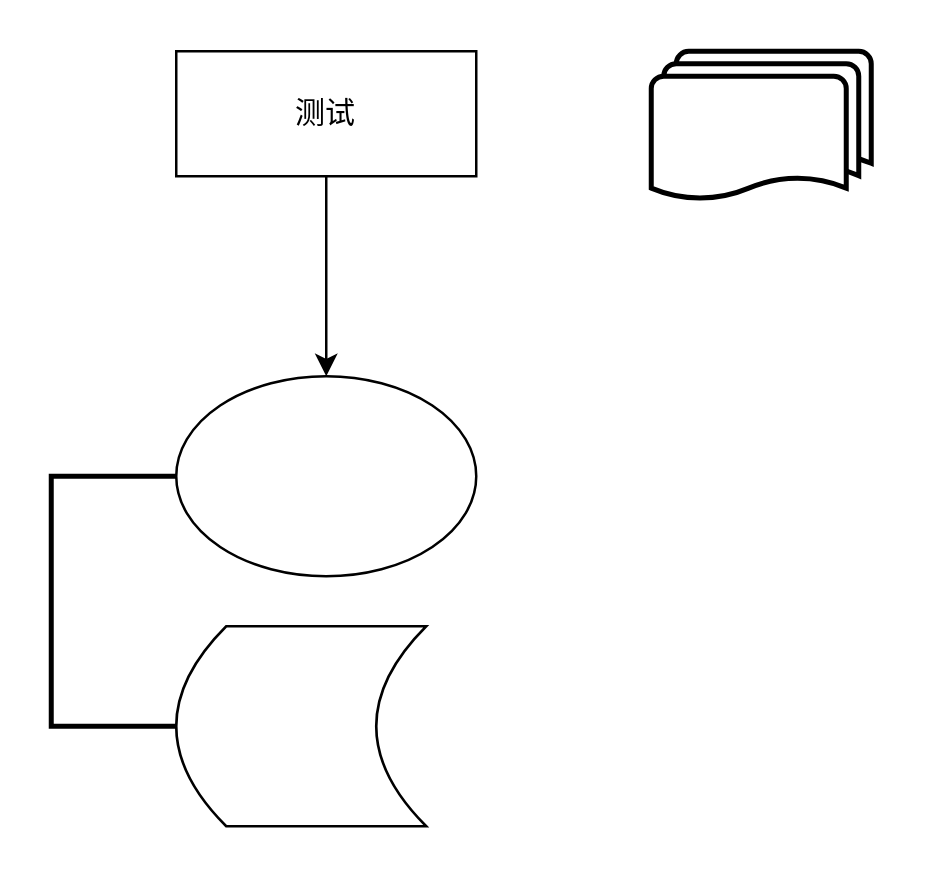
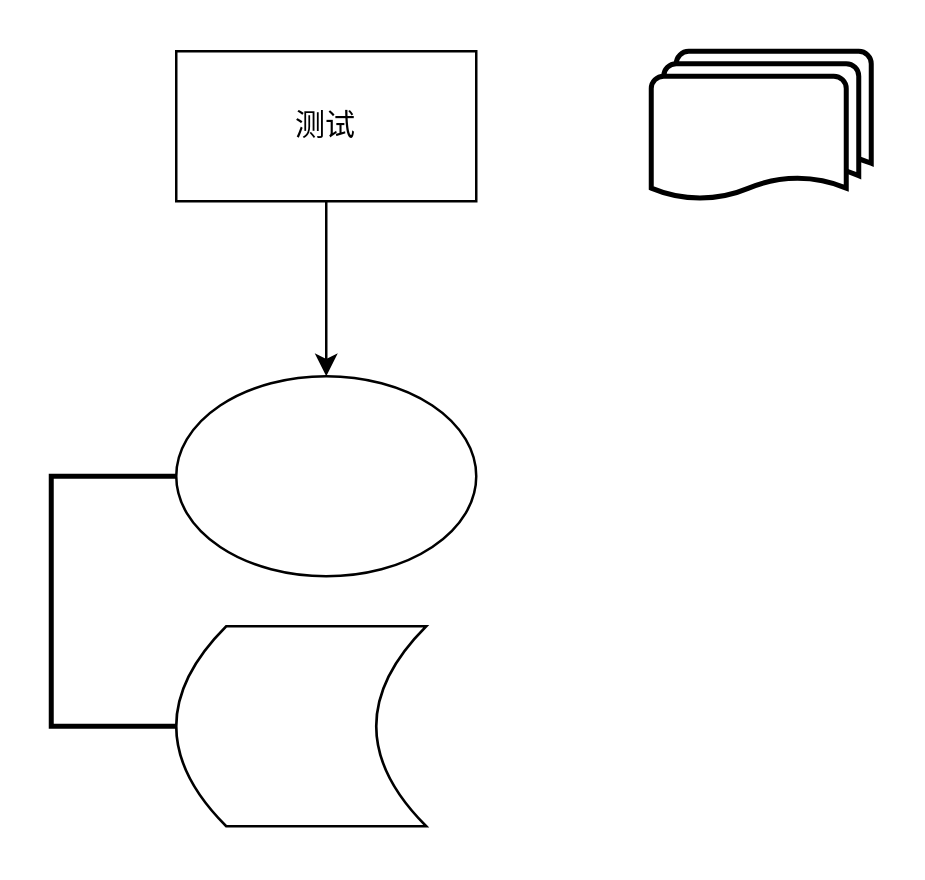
node "测试": size 300x125 -> 300x150
